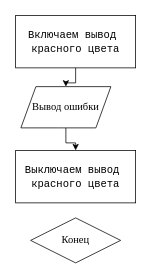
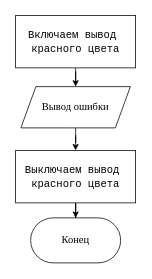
node "Вывод ошибки": size 90x41 -> 110x41
edge "Выключаем вывод красного цвета" -> "Конец": added
node "Конец": shape diamond -> rounded rectangle
